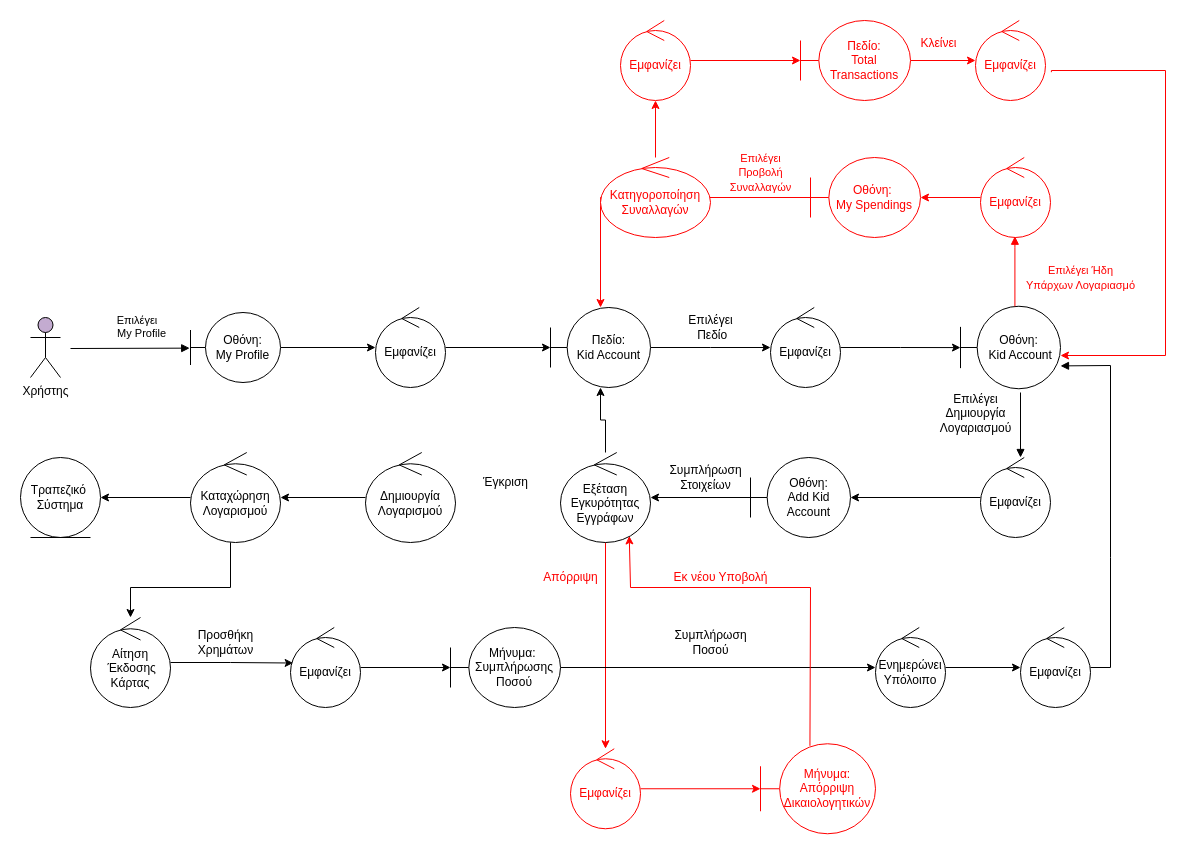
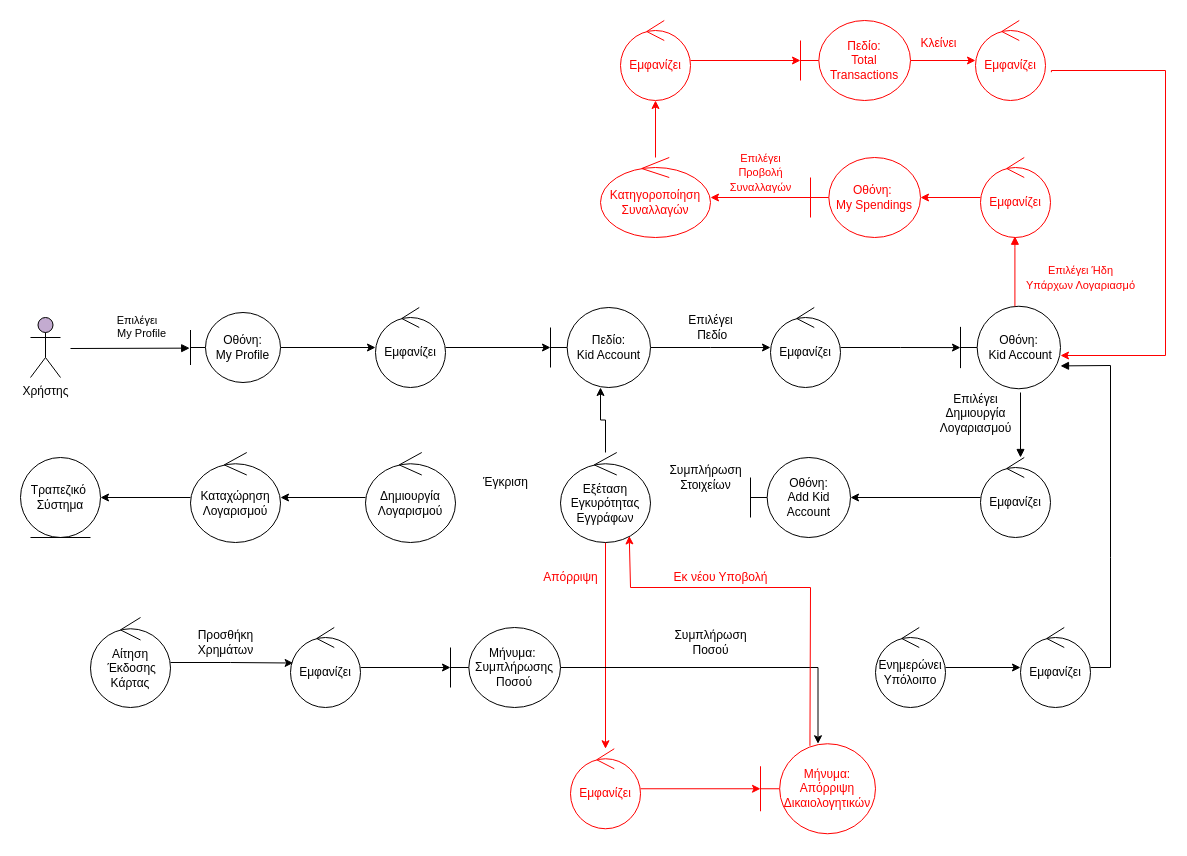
edge "Οθόνη: My Spendings" -> "Πεδίο: Kid Account": now "Οθόνη: My Spendings" -> "Κατηγοροποίηση Συναλλαγών"
edge "Οθόνη: Add Kid Account" -> "Εξέταση Εγκυρότητας Εγγράφων": removed
edge "Καταχώρηση Λογαρισμού" -> "Αίτηση Έκδοσης Κάρτας": removed
edge "Μήνυμα: Συμπλήρωσης Ποσού" -> "Ενημερώνει Υπόλοιπο": now "Μήνυμα: Συμπλήρωσης Ποσού" -> "Μήνυμα: Απόρριψη Δικαιολογητικών"
